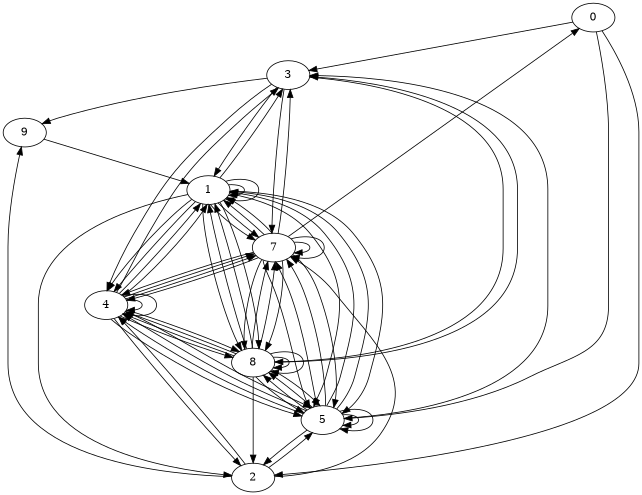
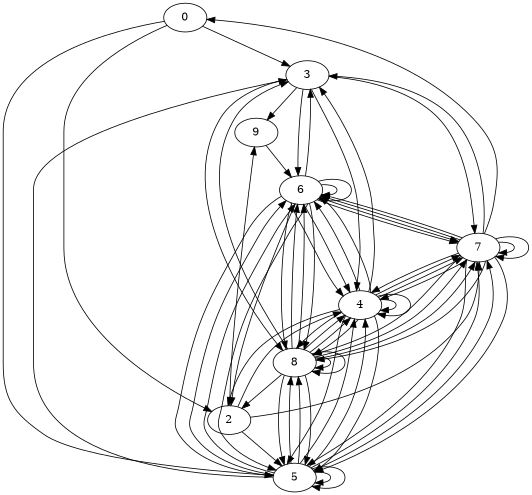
node "1": label "1" -> "6"
edge "5" -> "2": removed
